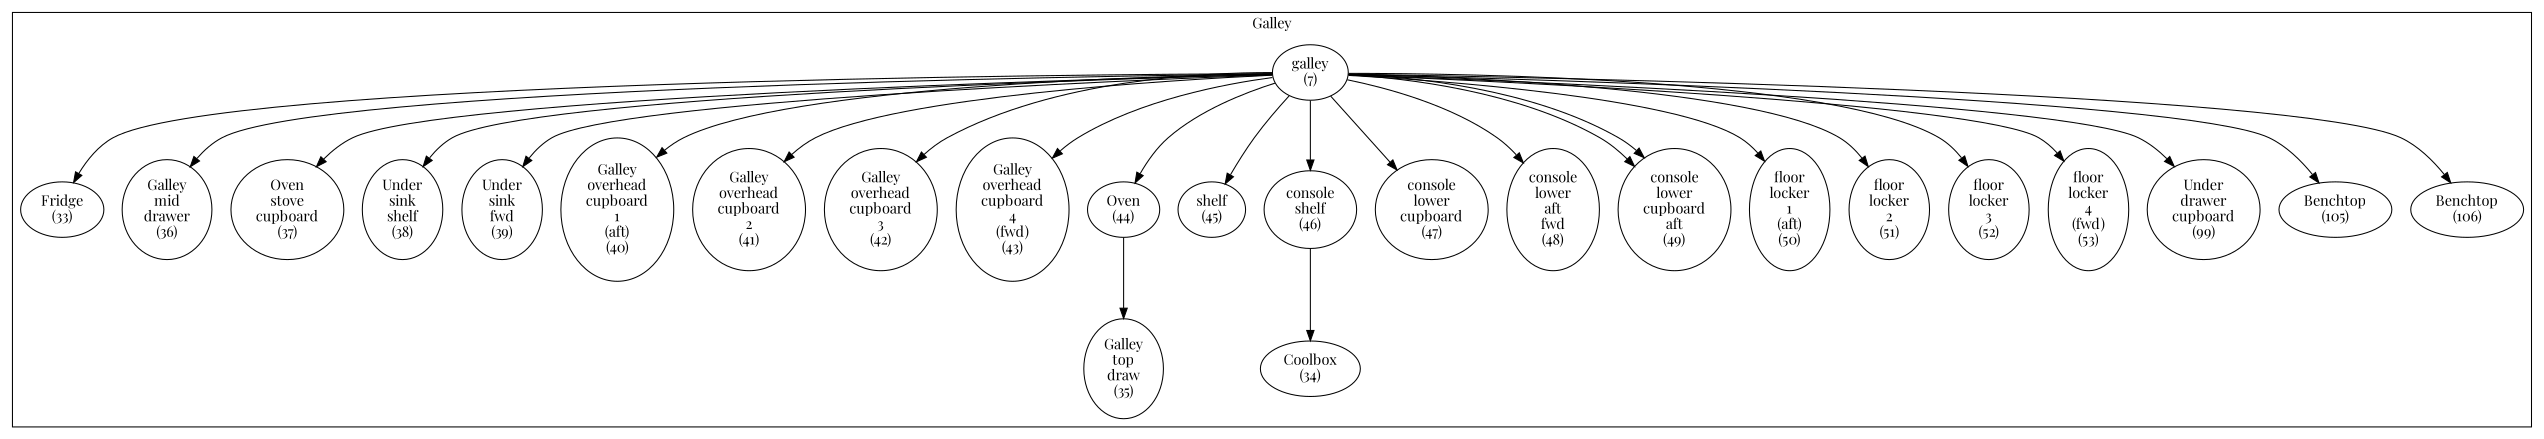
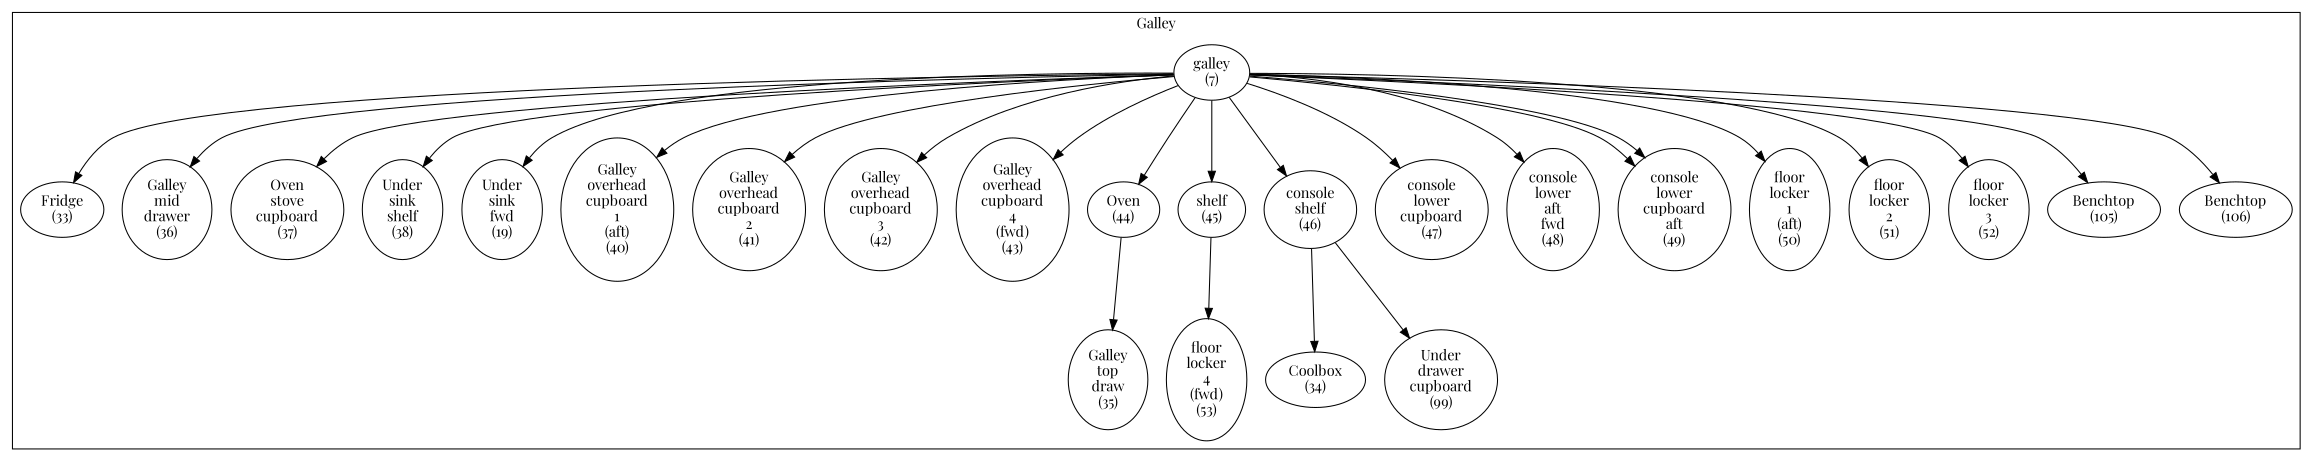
edge "galley (7)" -> "Under drawer cupboard (99)": now "console shelf (46)" -> "Under drawer cupboard (99)"
edge "galley (7)" -> "floor locker 4 (fwd) (53)": now "shelf (45)" -> "floor locker 4 (fwd) (53)"
node "Under sink fwd (39)": label "Under sink fwd (39)" -> "Under sink fwd (19)"
